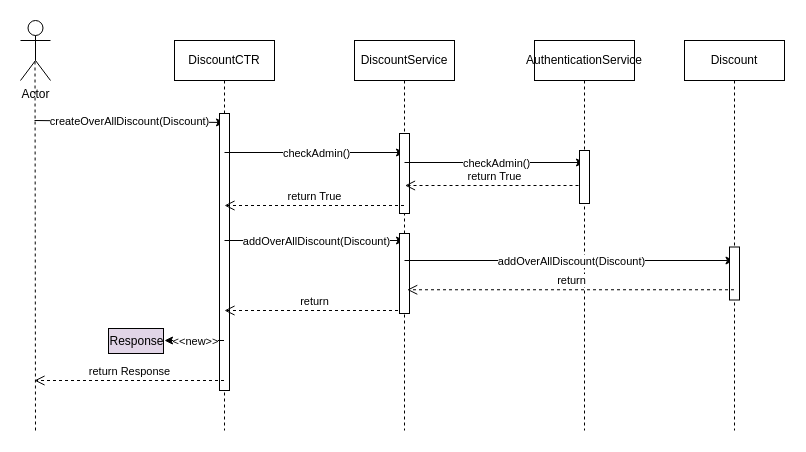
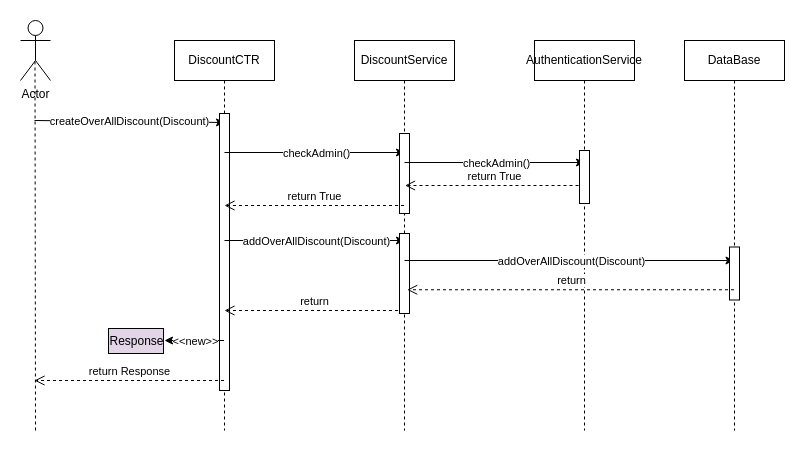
node "Discount": label "Discount" -> "DataBase"
